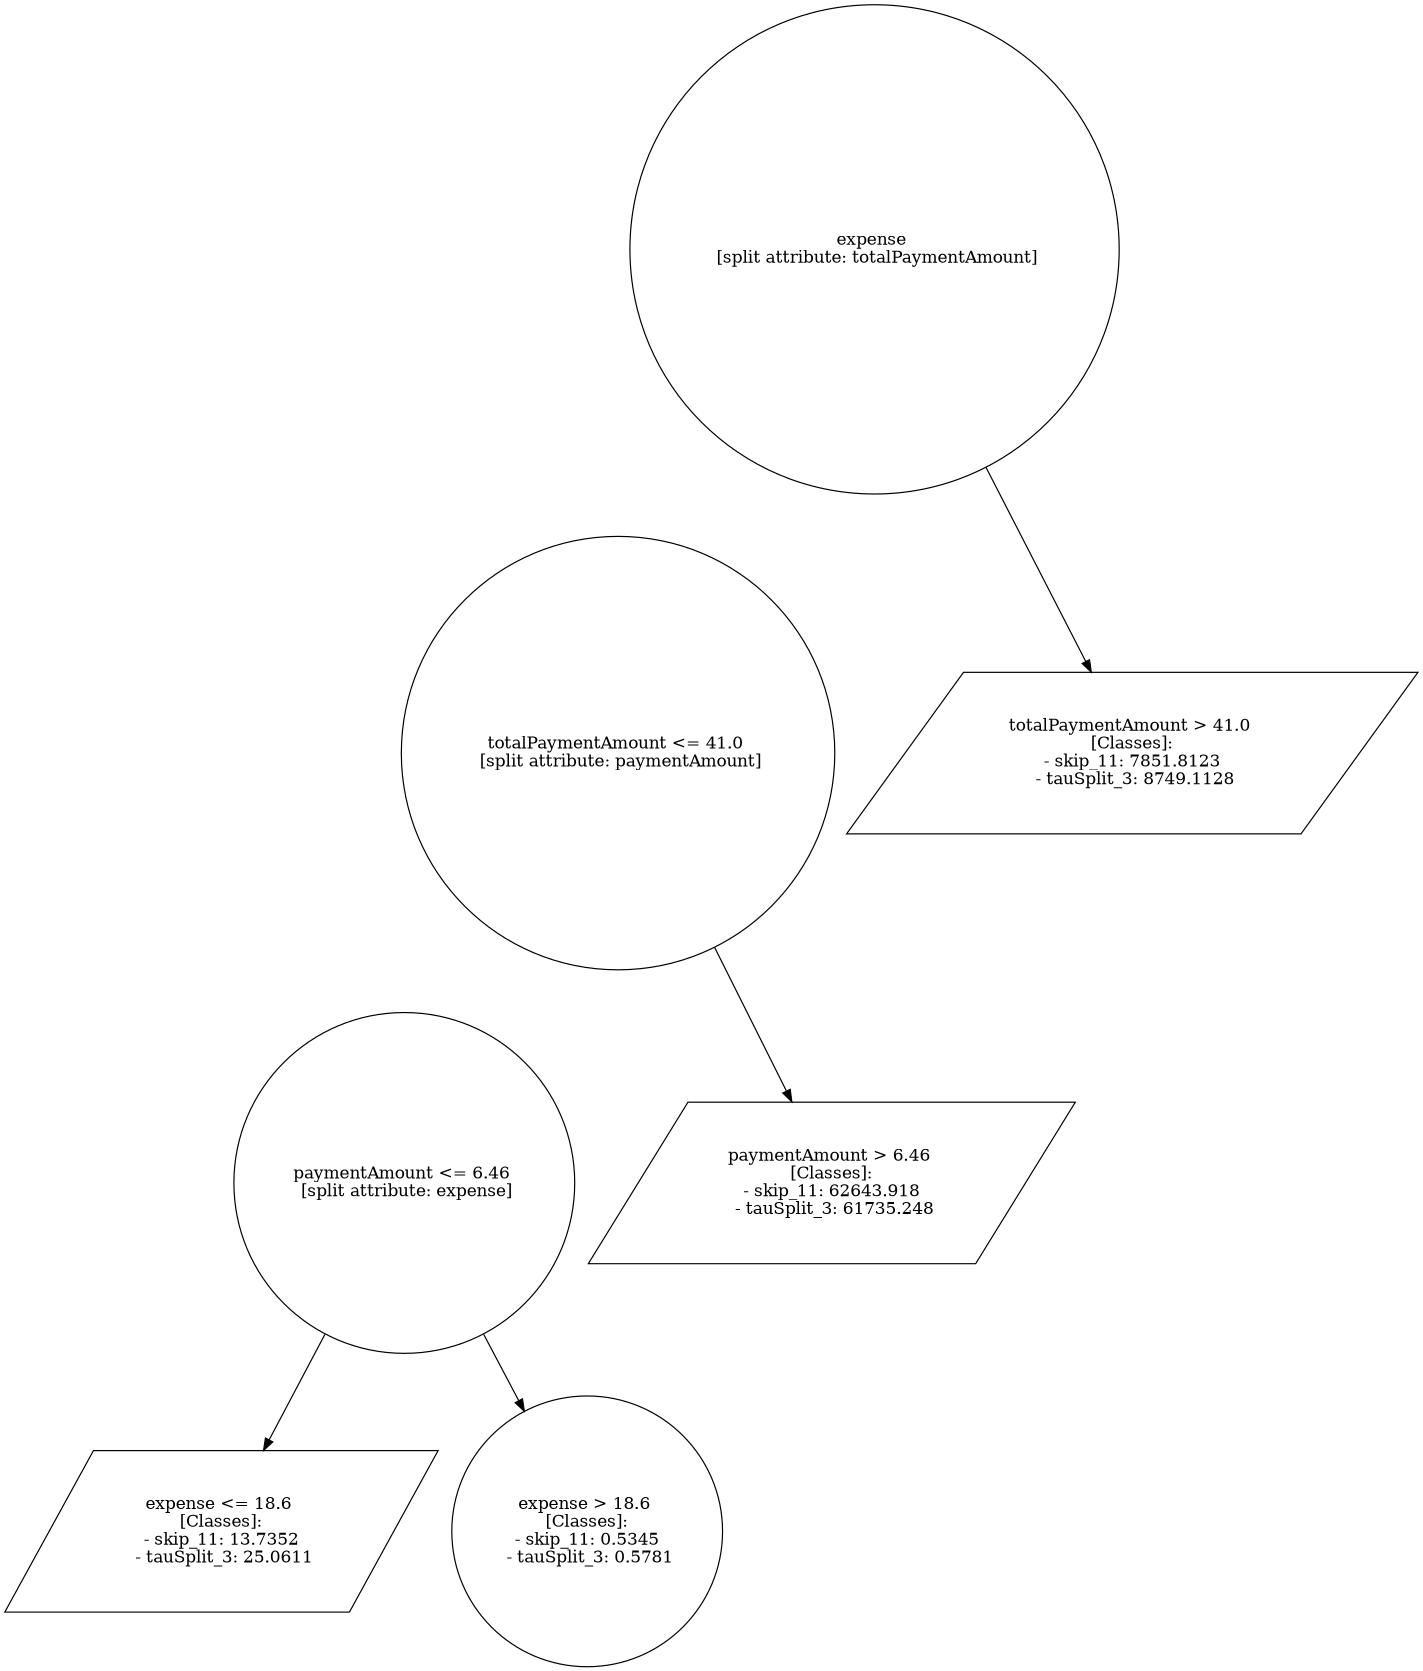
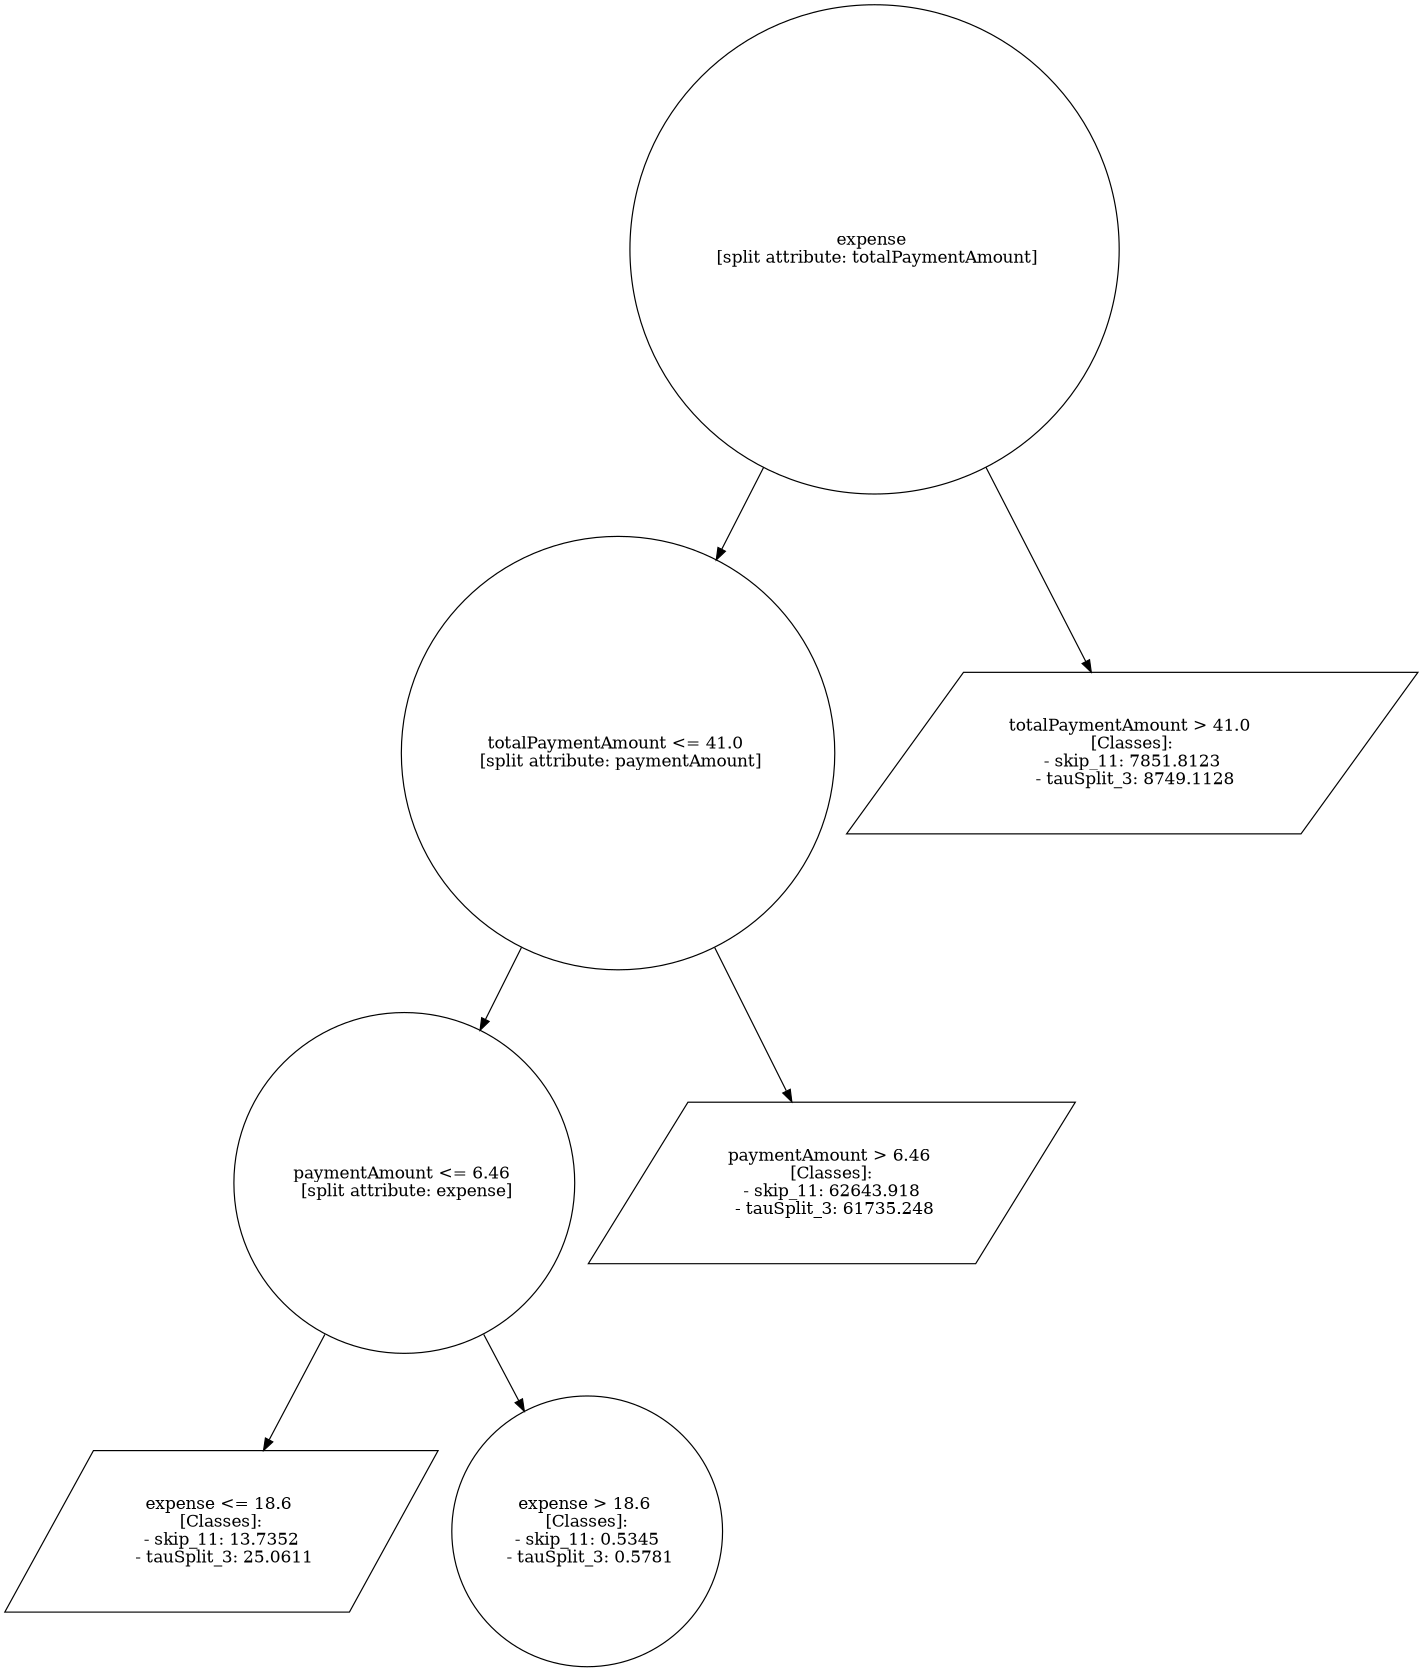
edge "expense [split attribute: totalPaymentAmount]" -> "totalPaymentAmount <= 41.0 [split attribute: paymentAmount]": added
edge "totalPaymentAmount <= 41.0 [split attribute: paymentAmount]" -> "paymentAmount <= 6.46 [split attribute: expense]": added
